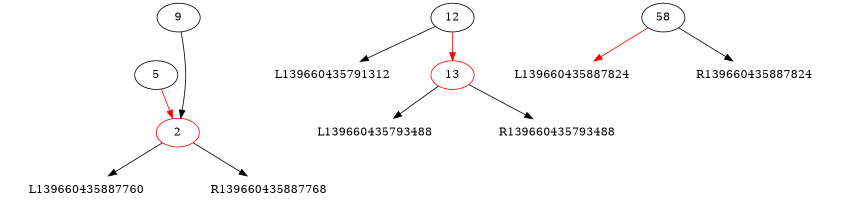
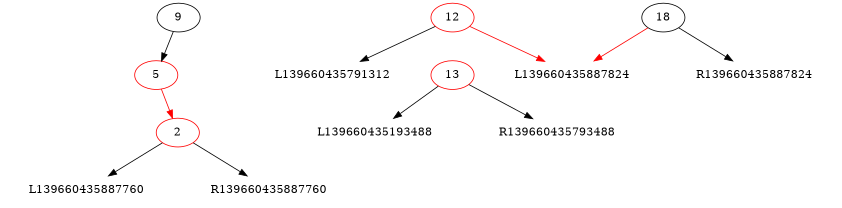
node "12": color black -> red
node "58": label "58" -> "18"
edge "12" -> "13": now "12" -> "L139660435887824"
edge "9" -> "2": now "9" -> "5"
node "5": color black -> red
node "L139660435793488": label "L139660435793488" -> "L139660435193488"
node "R139660435887768": label "R139660435887768" -> "R139660435887760"
